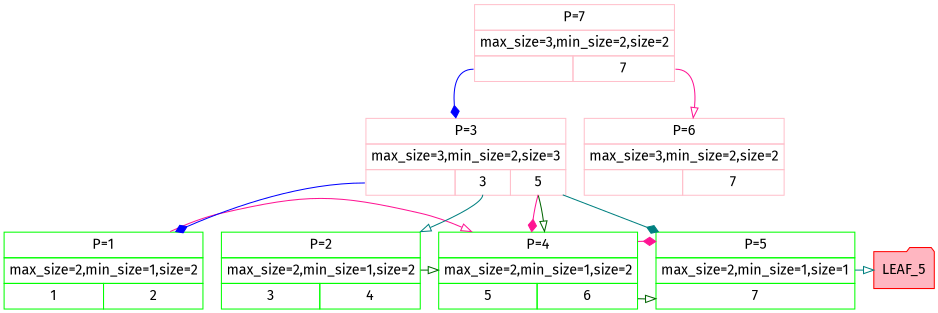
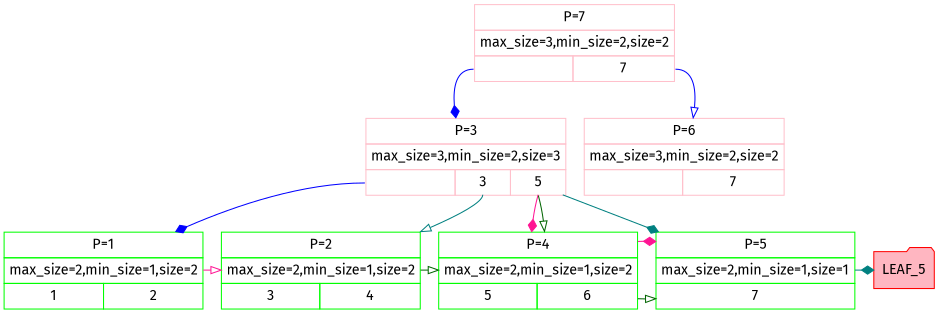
edge "P=7" -> "P=6": color deeppink -> blue
edge "P=1" -> "P=4": now "P=1" -> "P=2"
edge "P=5" -> "LEAF_5": arrowhead onormal -> diamond
